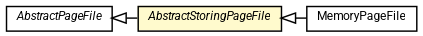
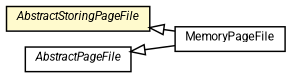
edge "AbstractStoringPageFile" -> "AbstractPageFile": now "MemoryPageFile" -> "AbstractPageFile"
